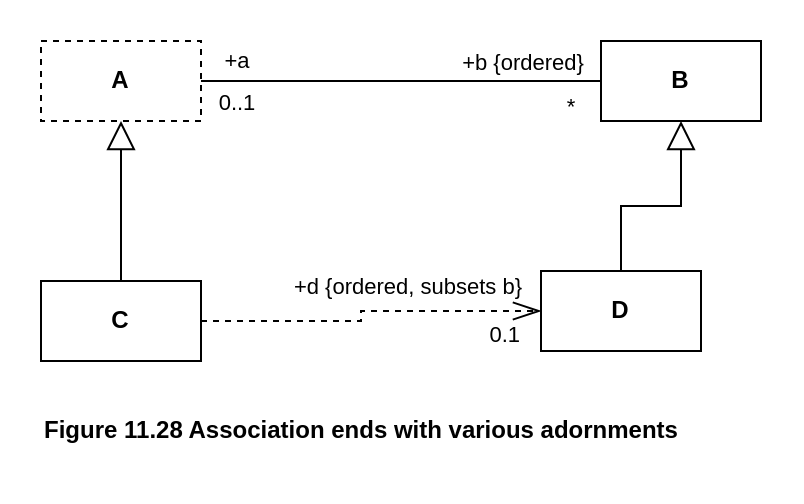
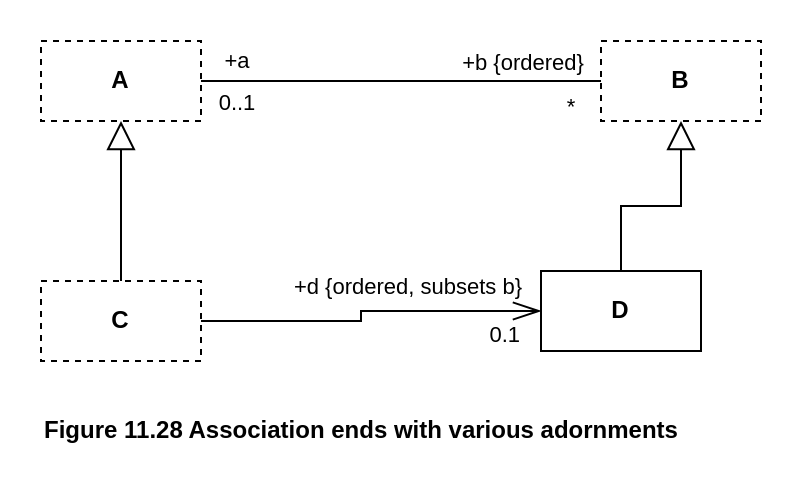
node "B": style solid -> dashed
edge "C" -> "D": style dashed -> solid
node "C": style solid -> dashed
